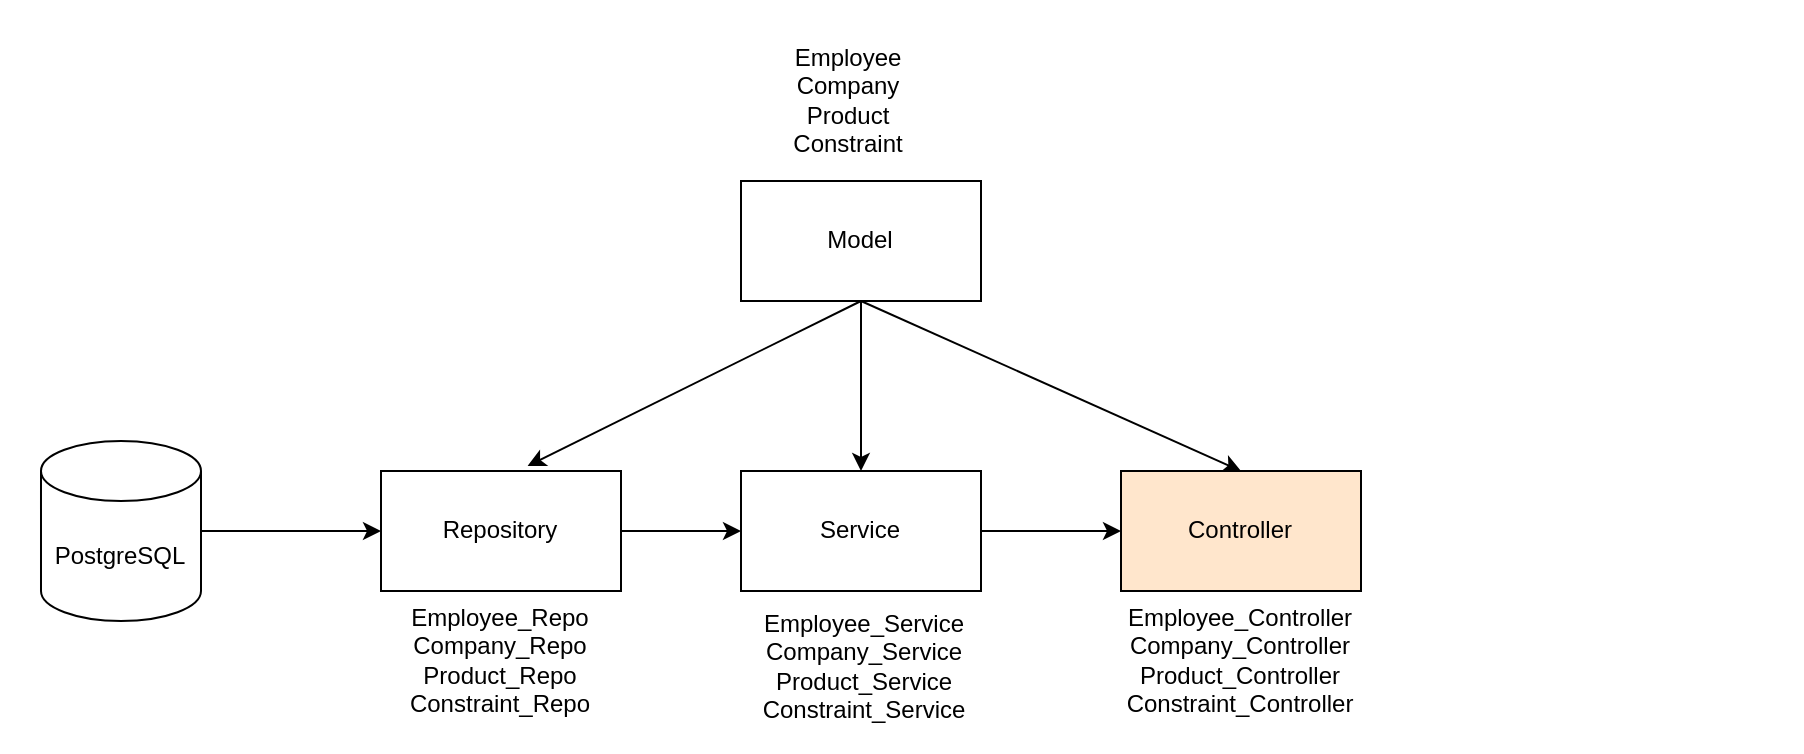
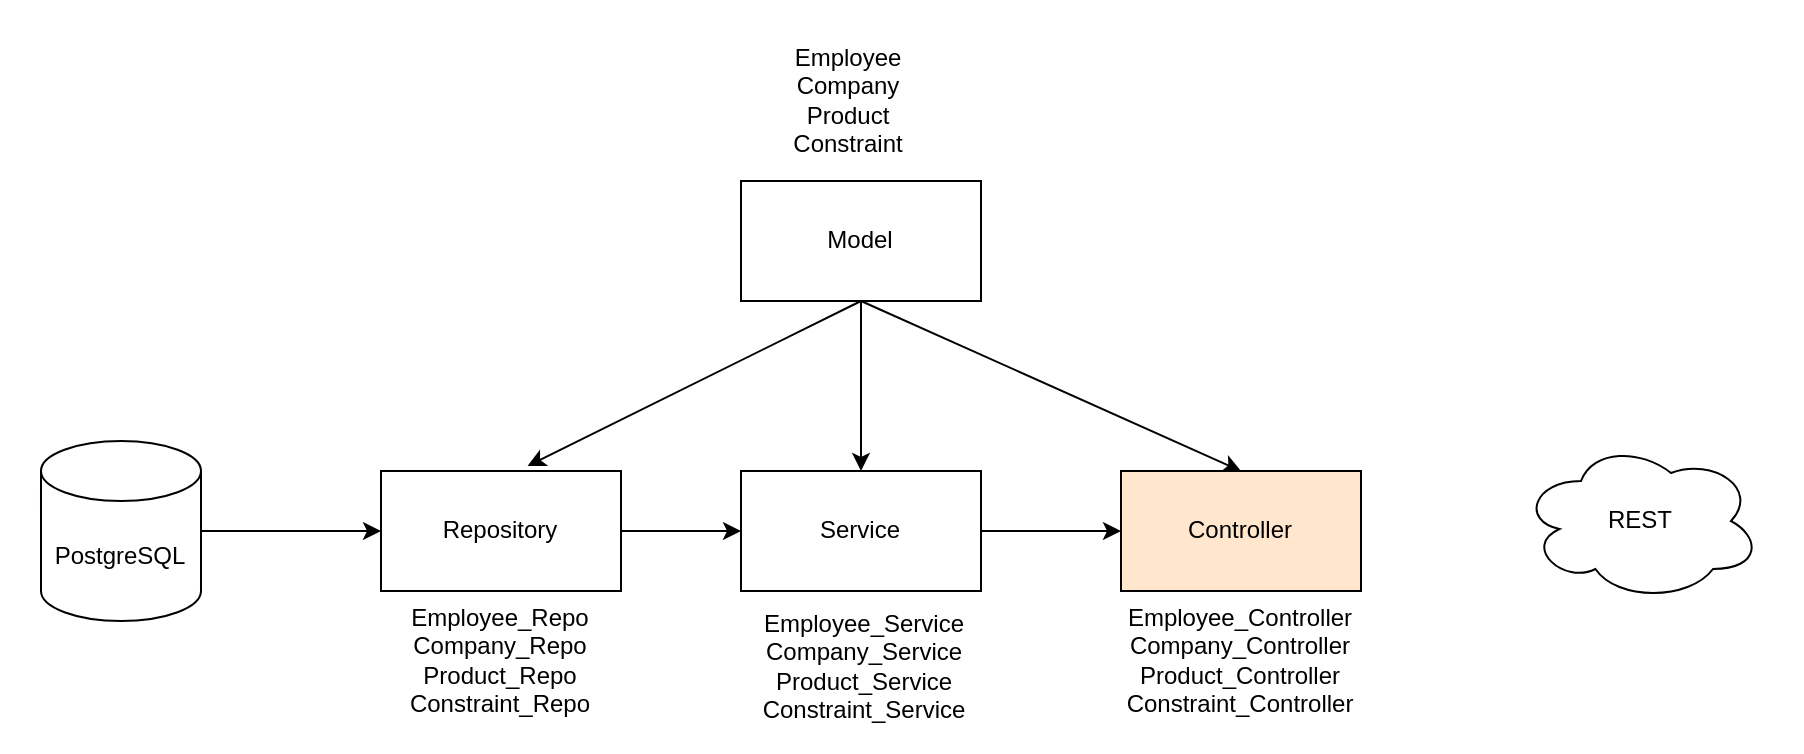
node "REST": added
